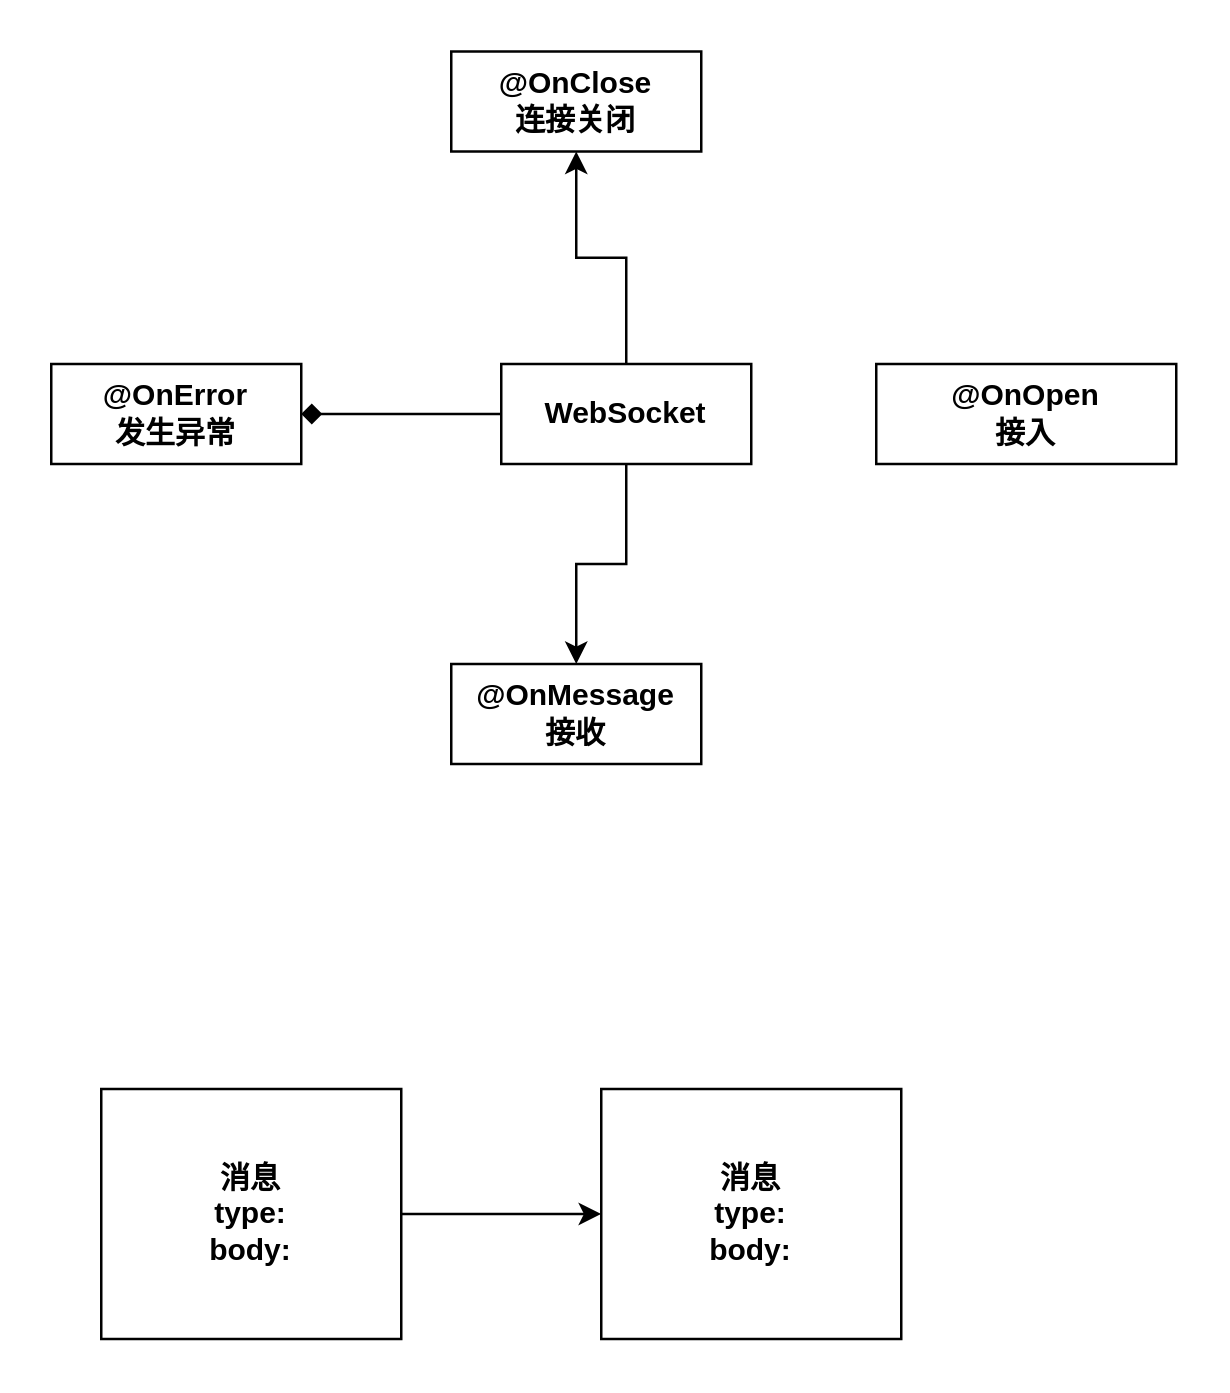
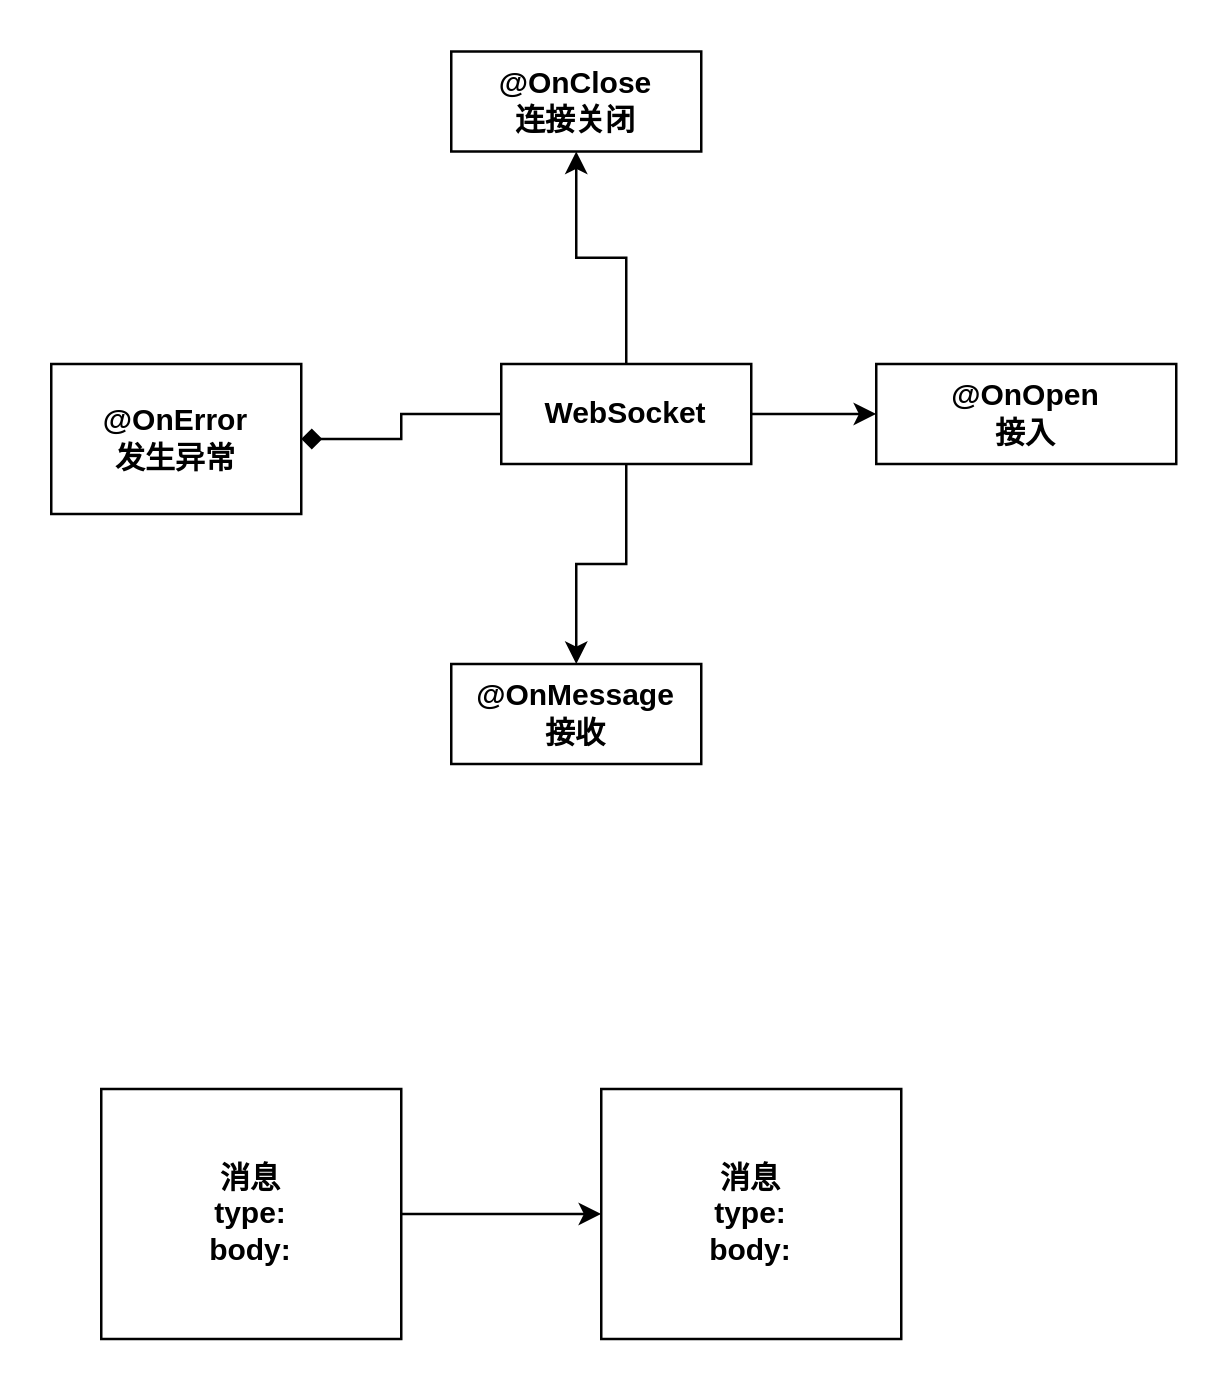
node "@OnError 发生异常": size 250x100 -> 250x150
edge "WebSocket" -> "@OnOpen 接入": added
